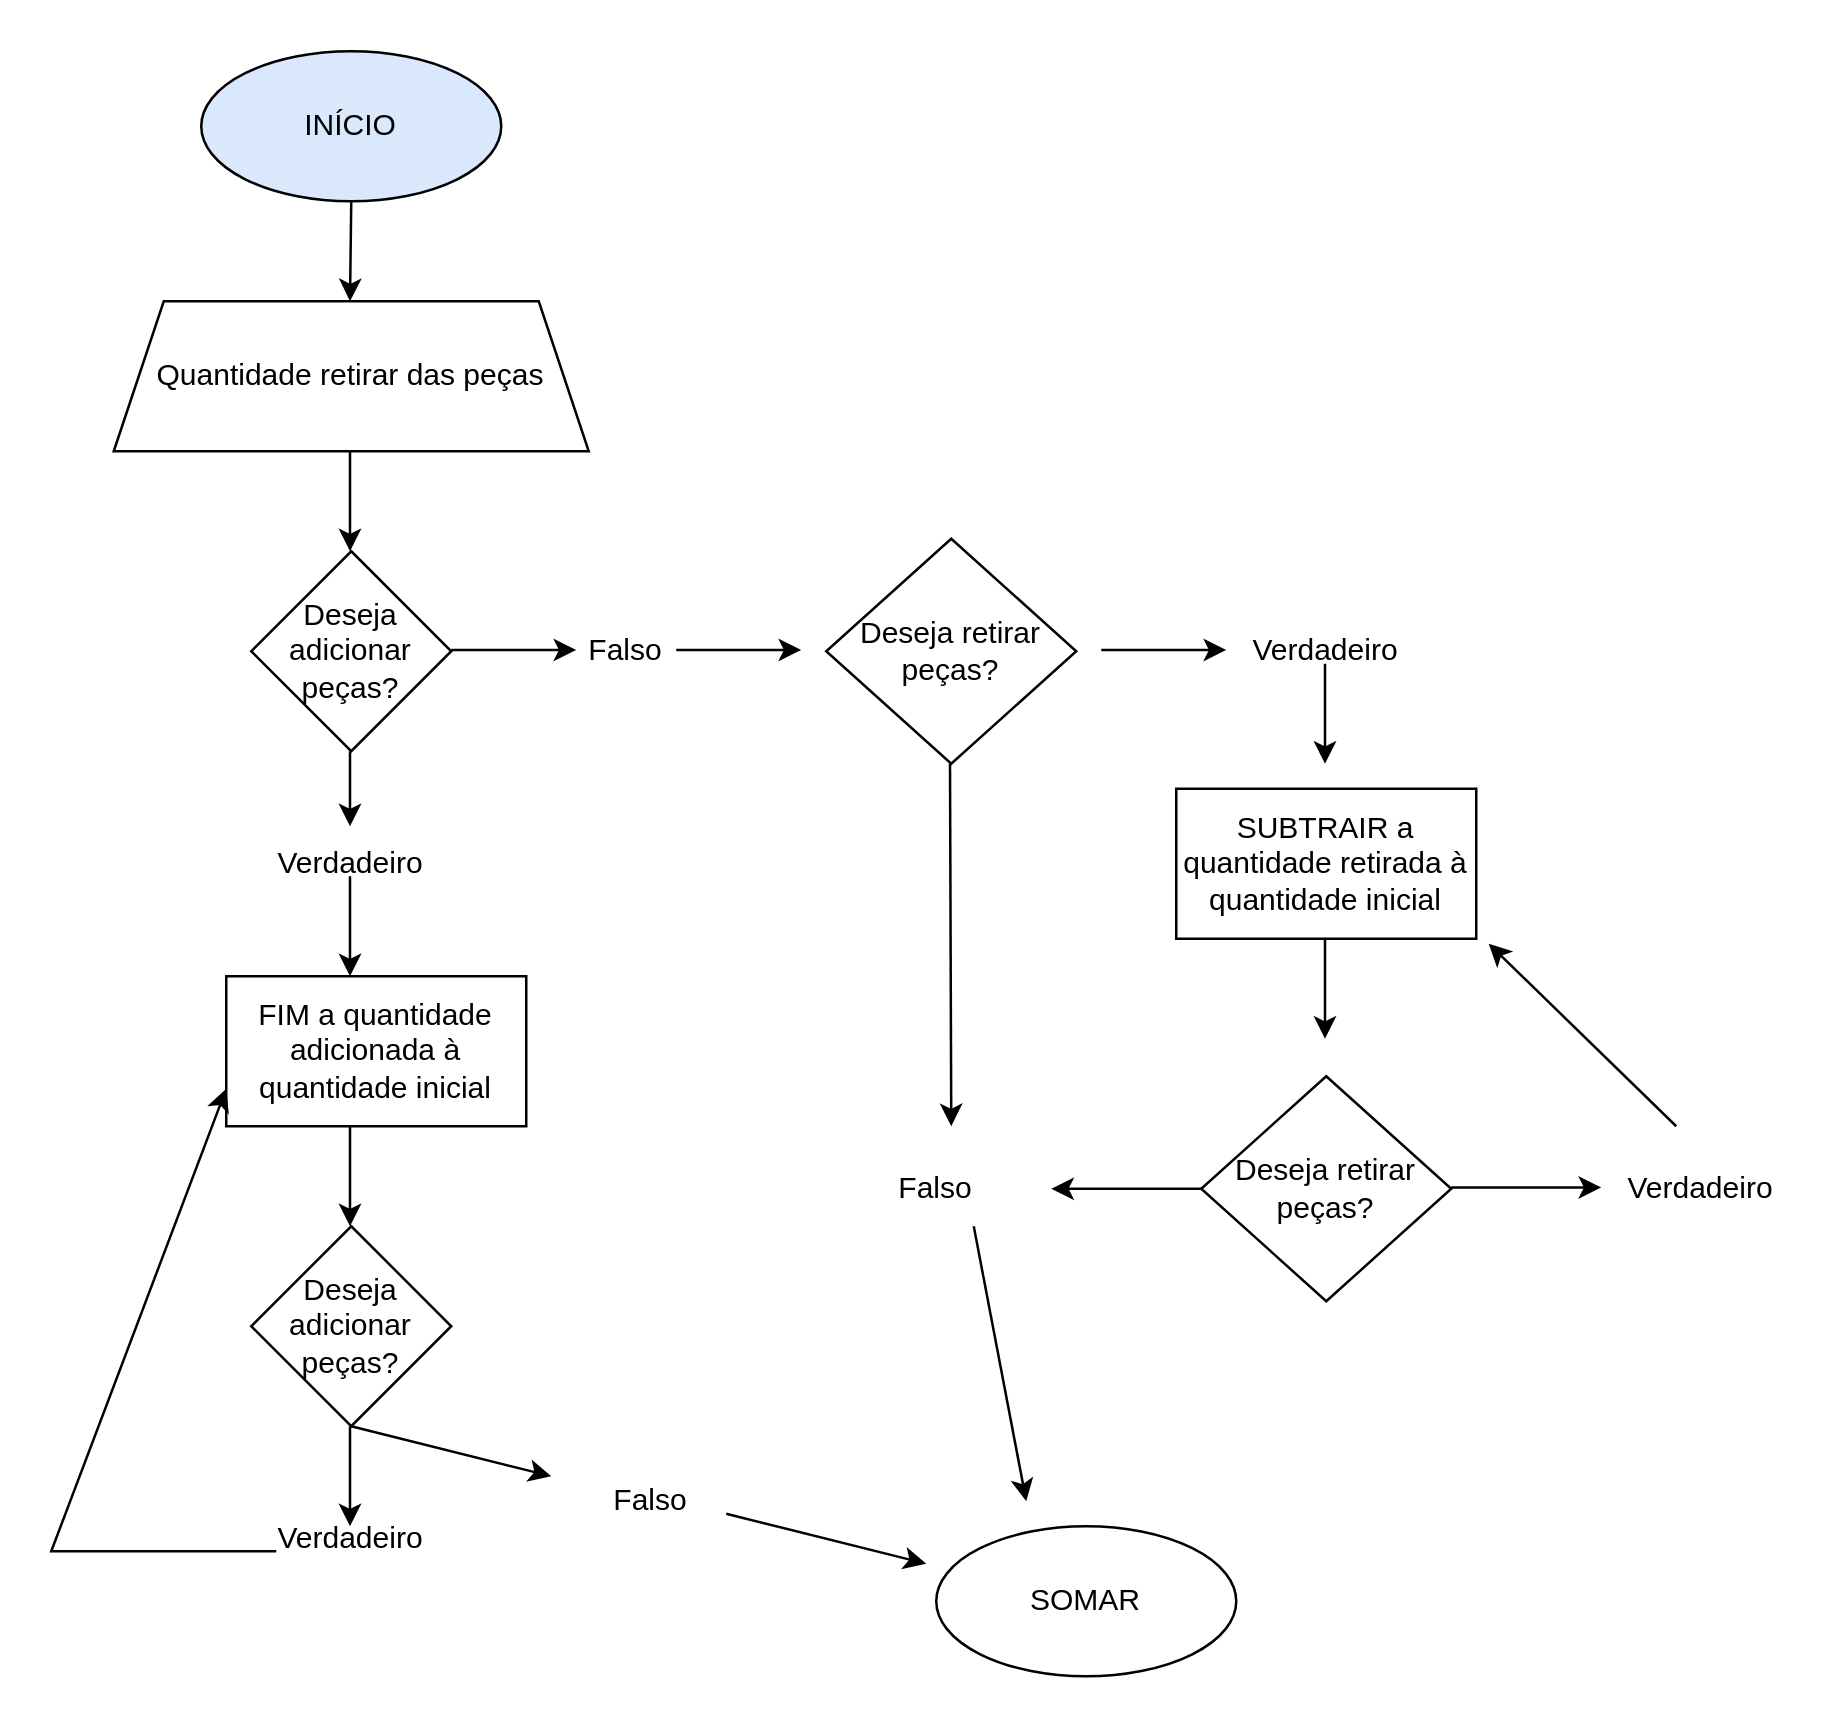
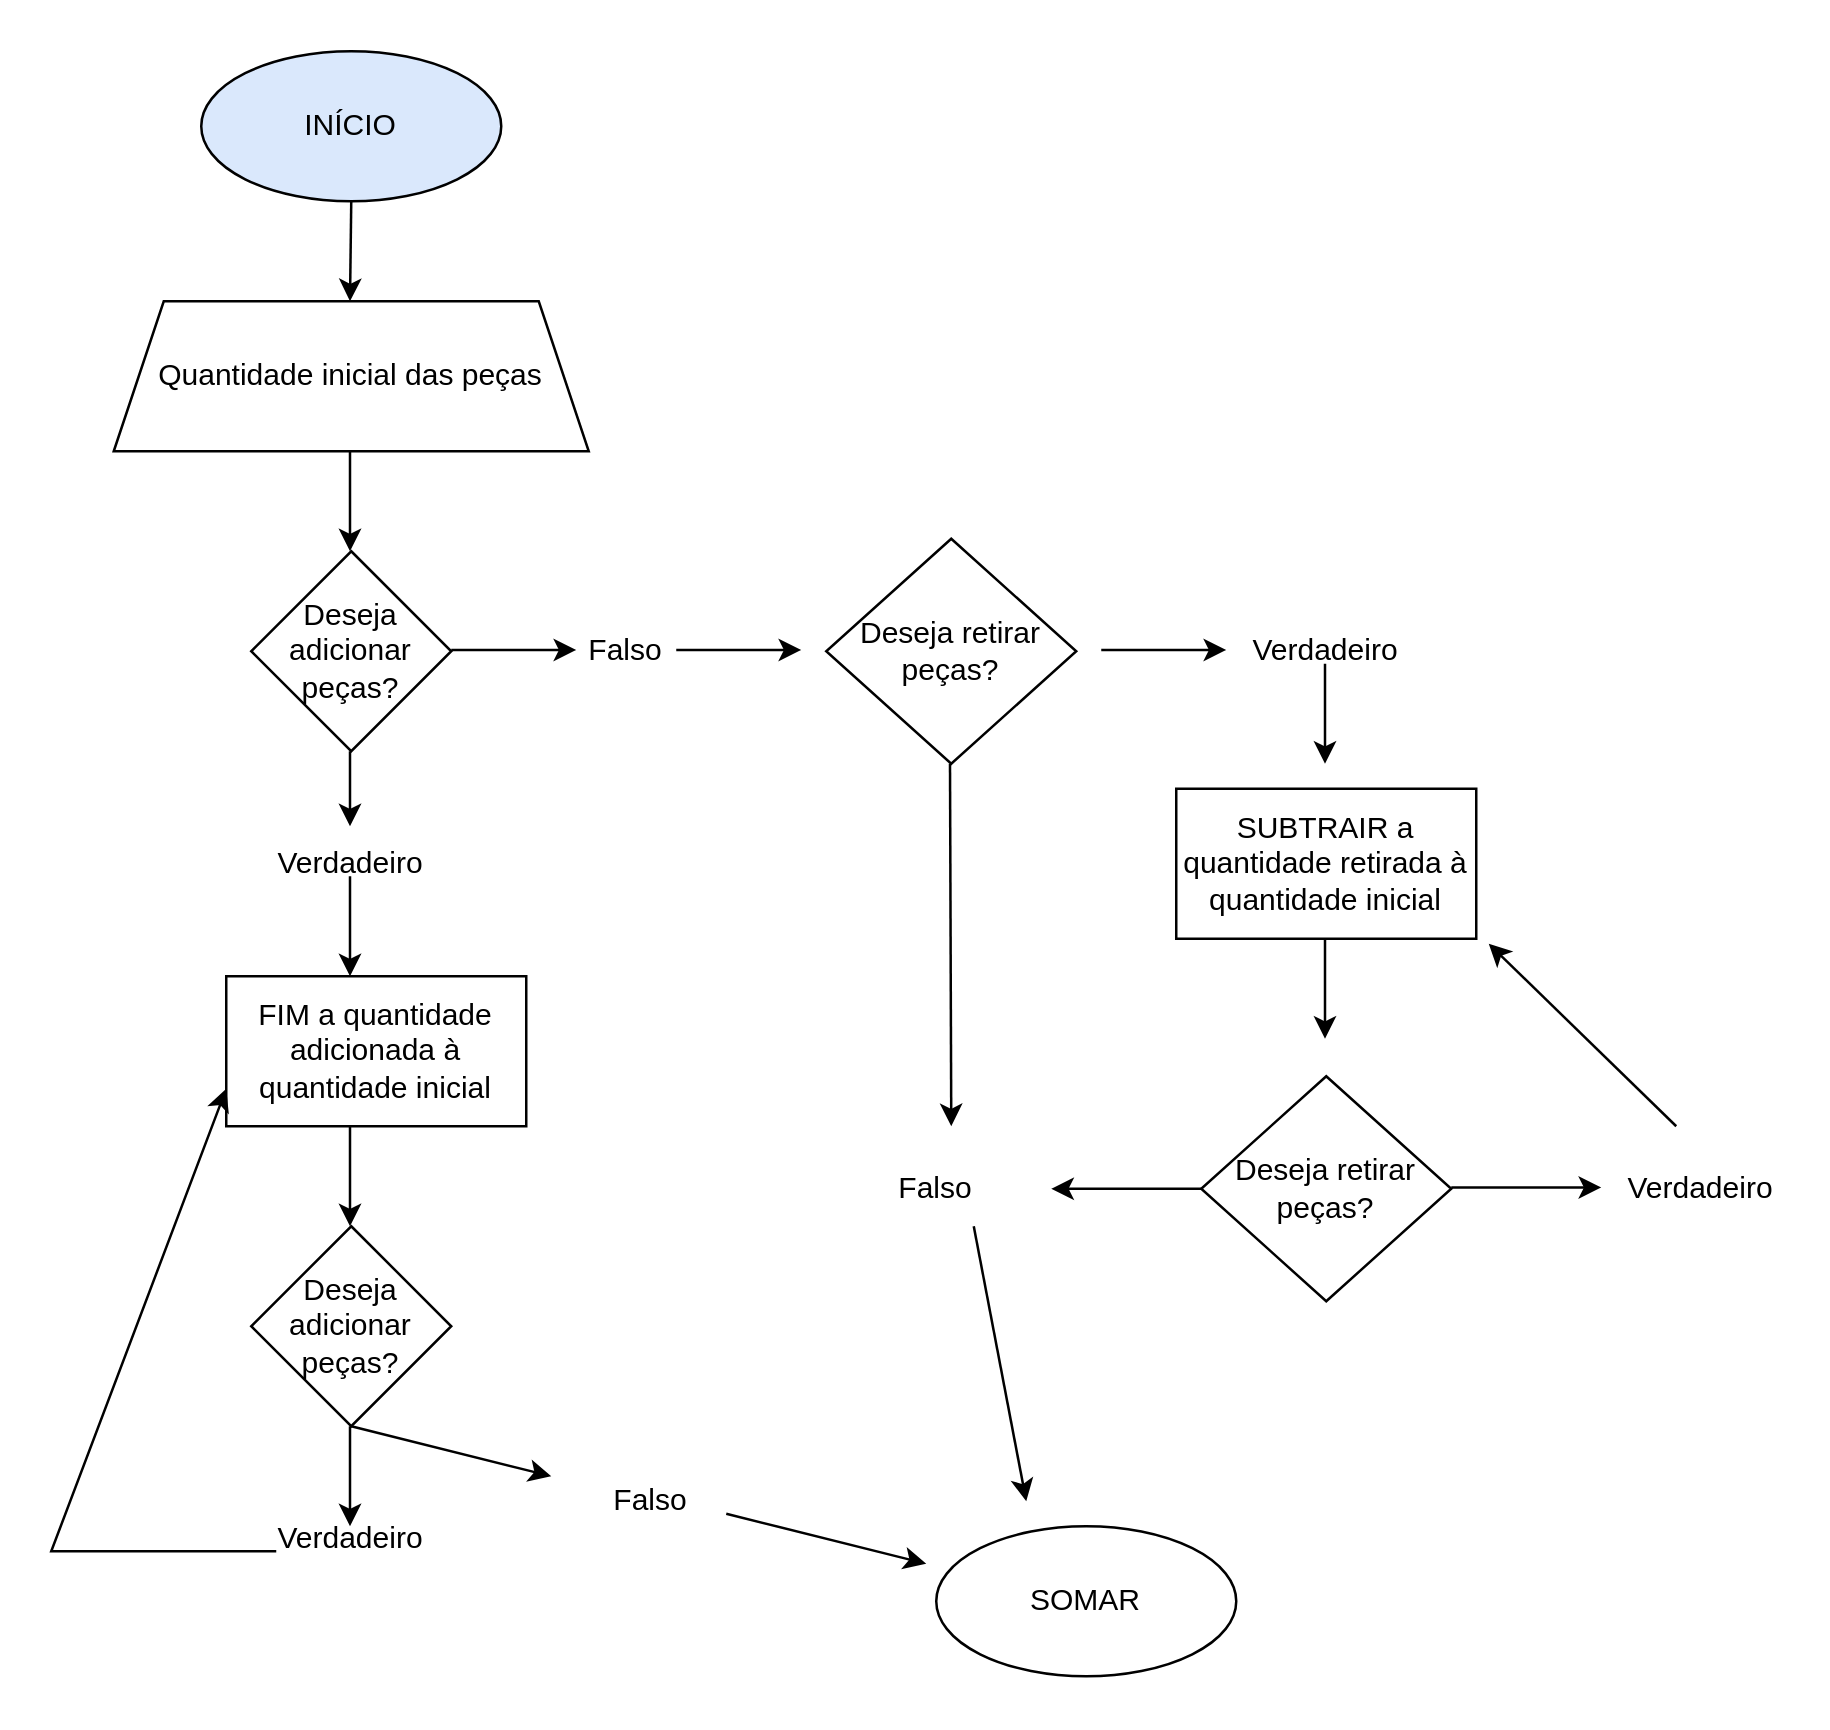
node "Quantidade retirar das peças": label "Quantidade retirar das peças" -> "Quantidade inicial das peças"
